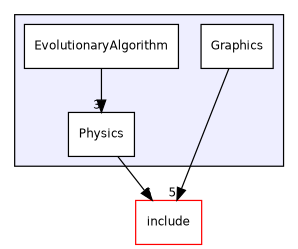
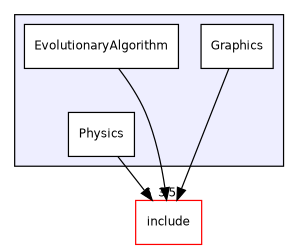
edge "EvolutionaryAlgorithm" -> "Physics": now "EvolutionaryAlgorithm" -> "include"
